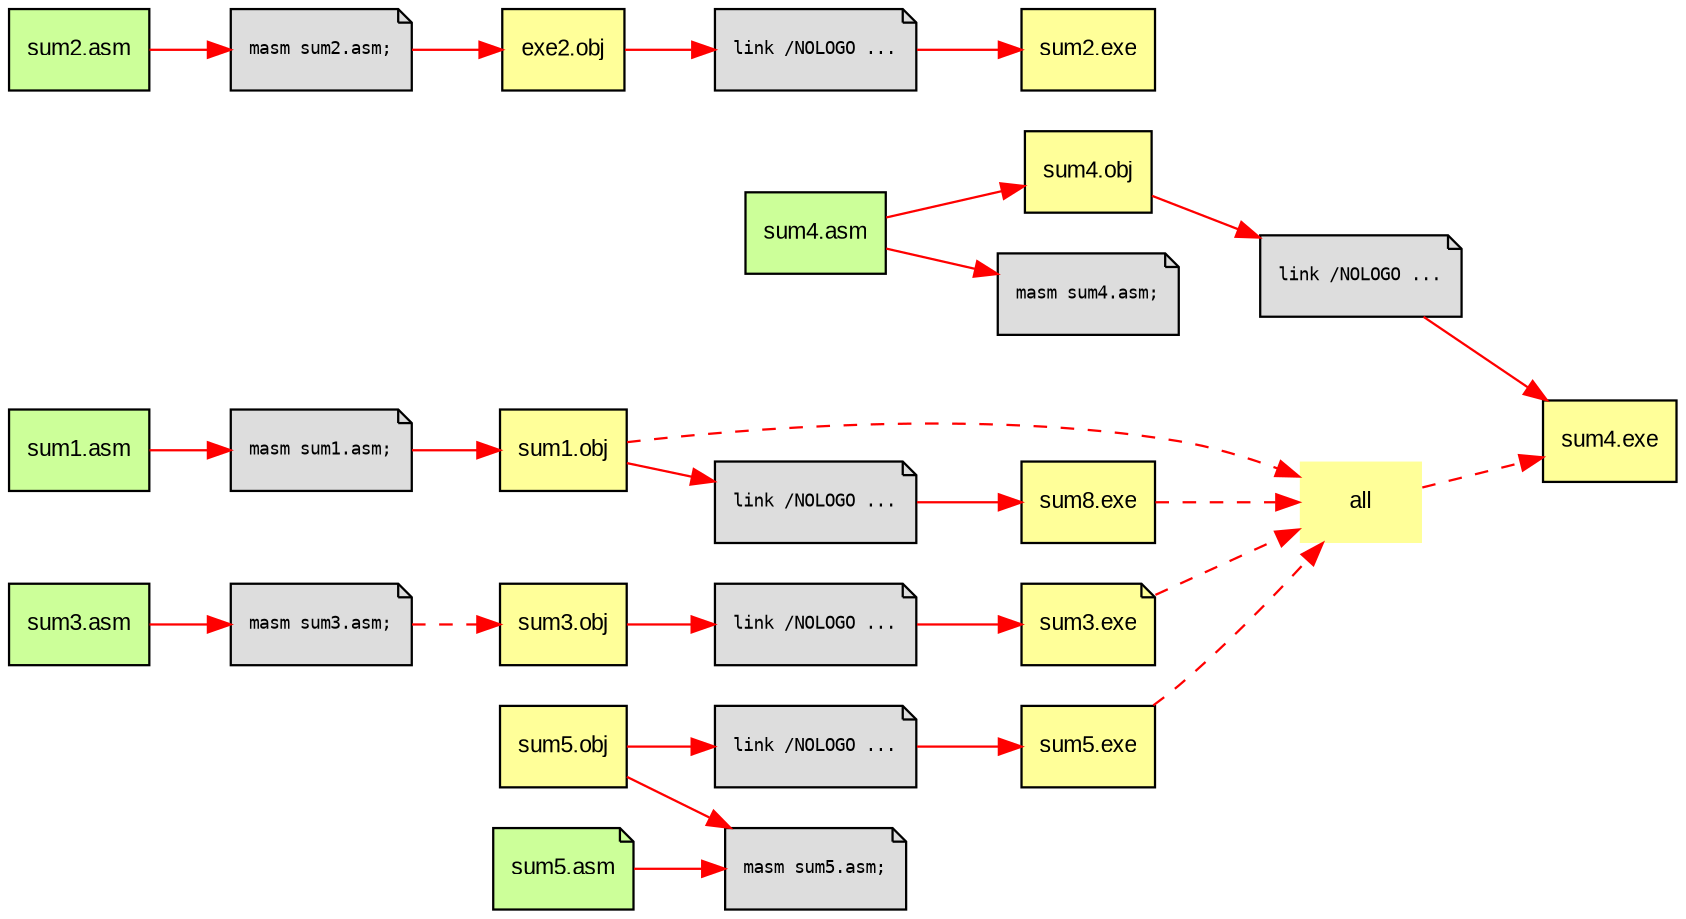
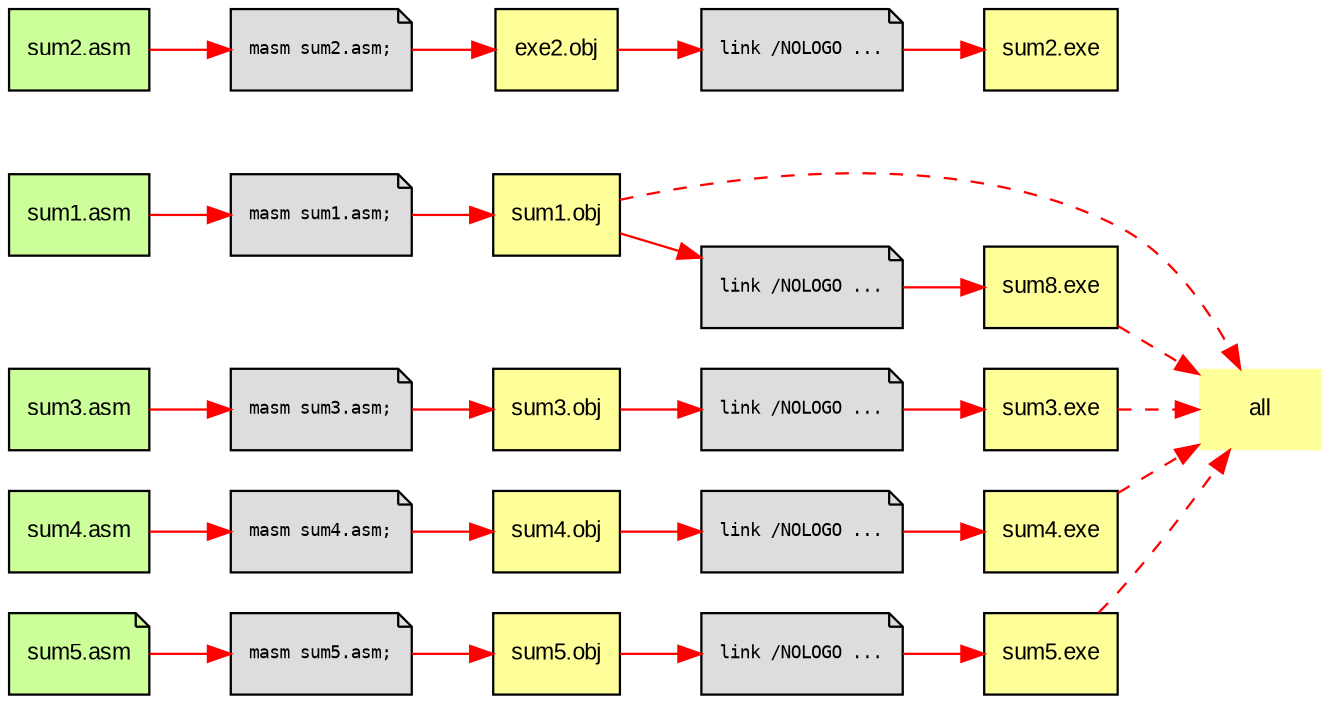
edge "sum4.asm" -> "sum4.obj": now "masm sum4.asm;" -> "sum4.obj"
edge "all" -> "sum4.exe": reversed
edge "masm sum3.asm;" -> "sum3.obj": style dashed -> solid
node "sum3.exe": shape note -> box
edge "sum5.obj" -> "masm sum5.asm;": reversed
